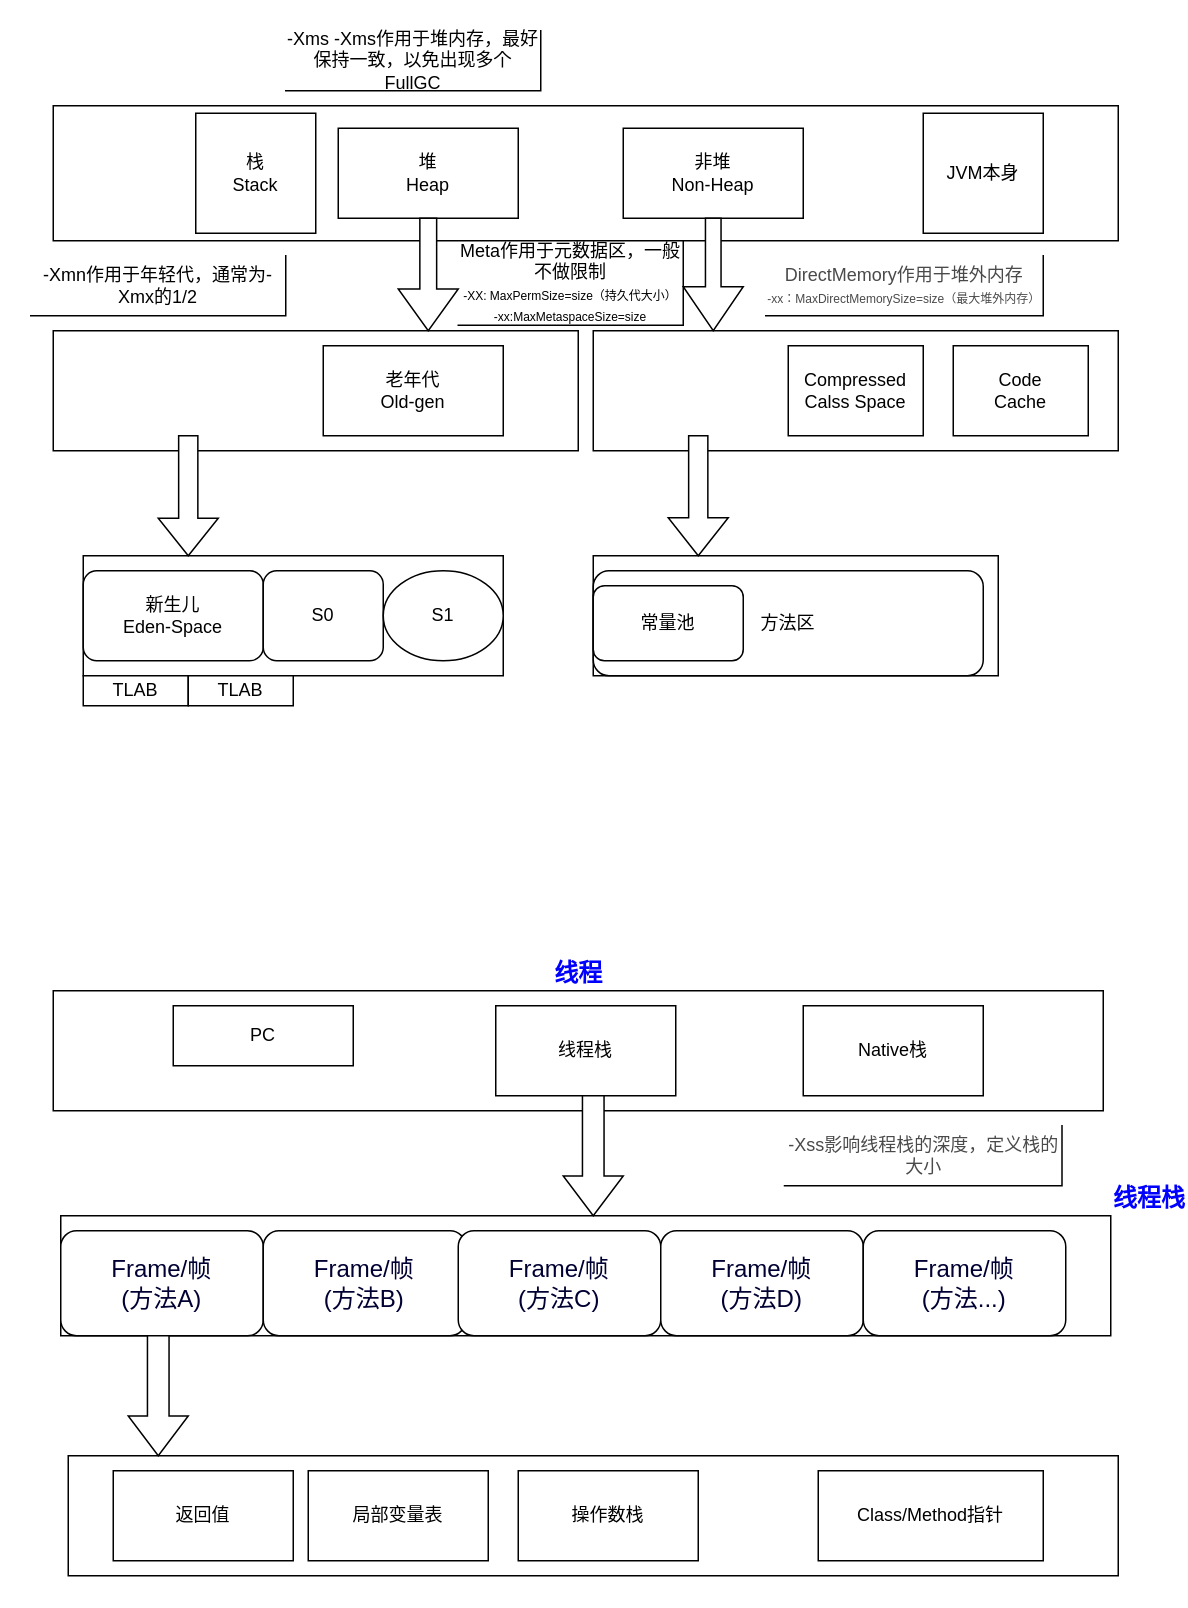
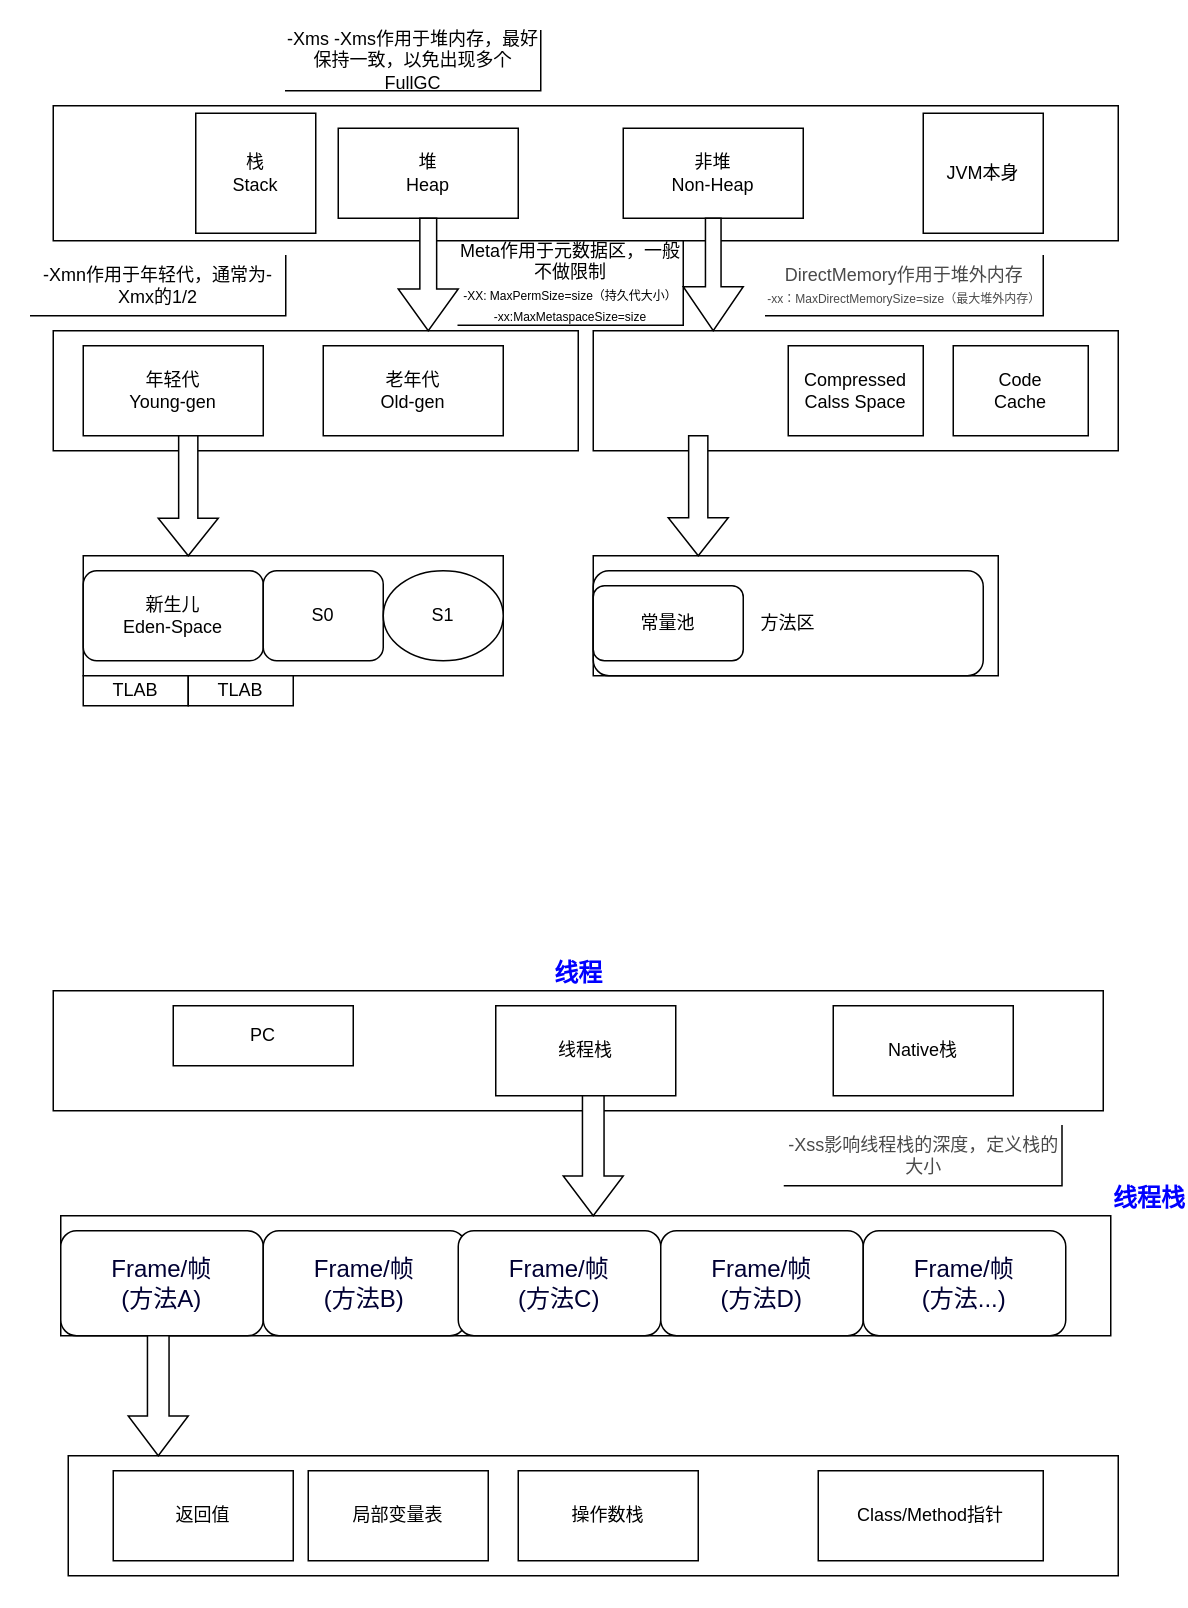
node "年轻代 Young-gen": added
node "Native栈": moved (893, 1051) -> (923, 1051)
